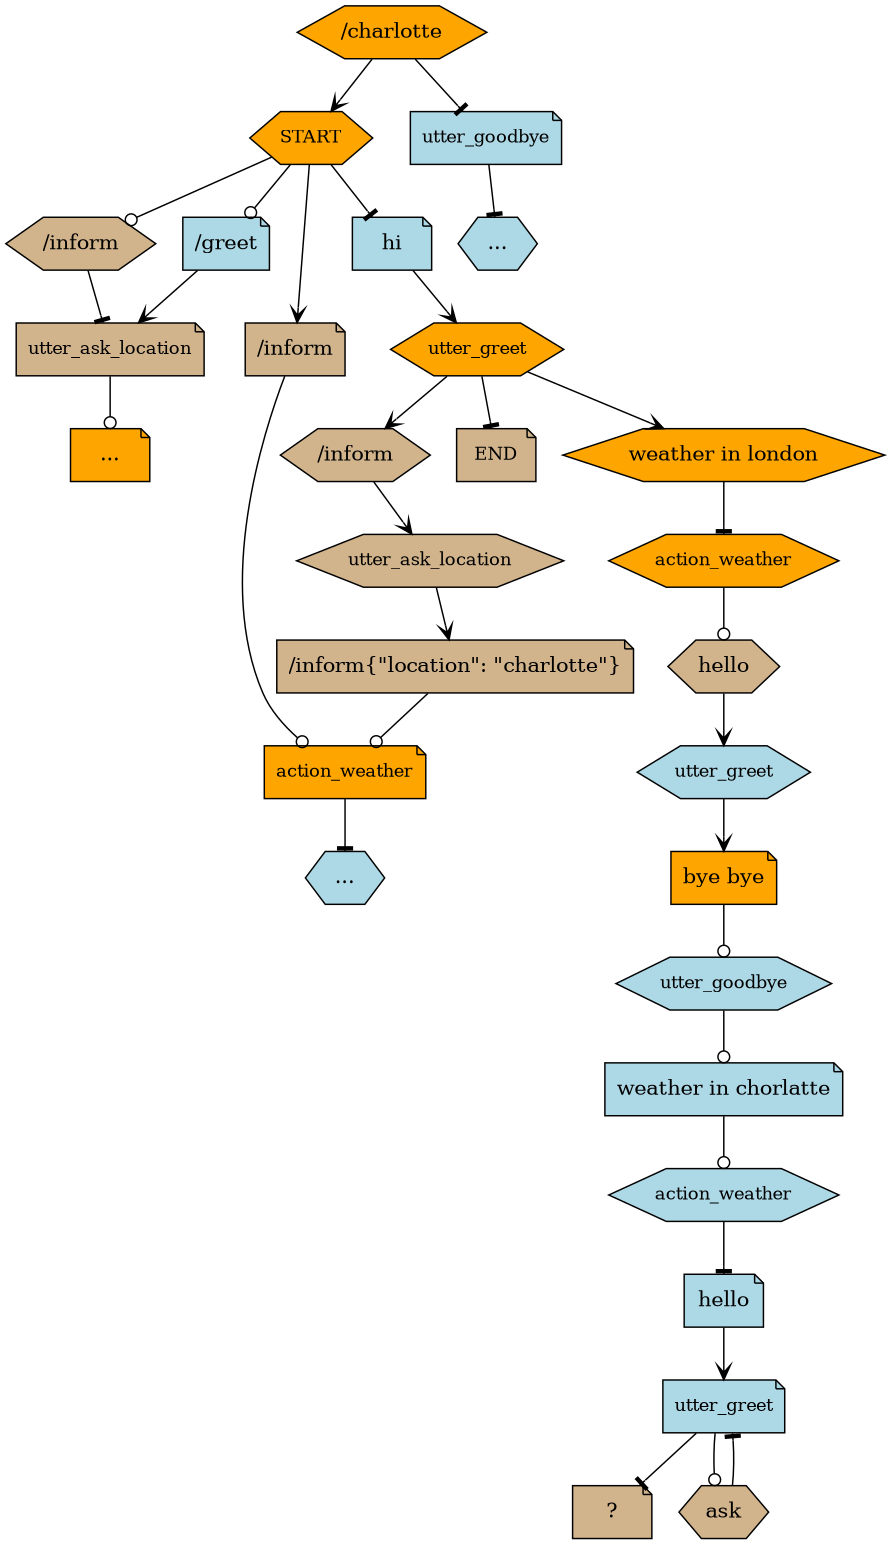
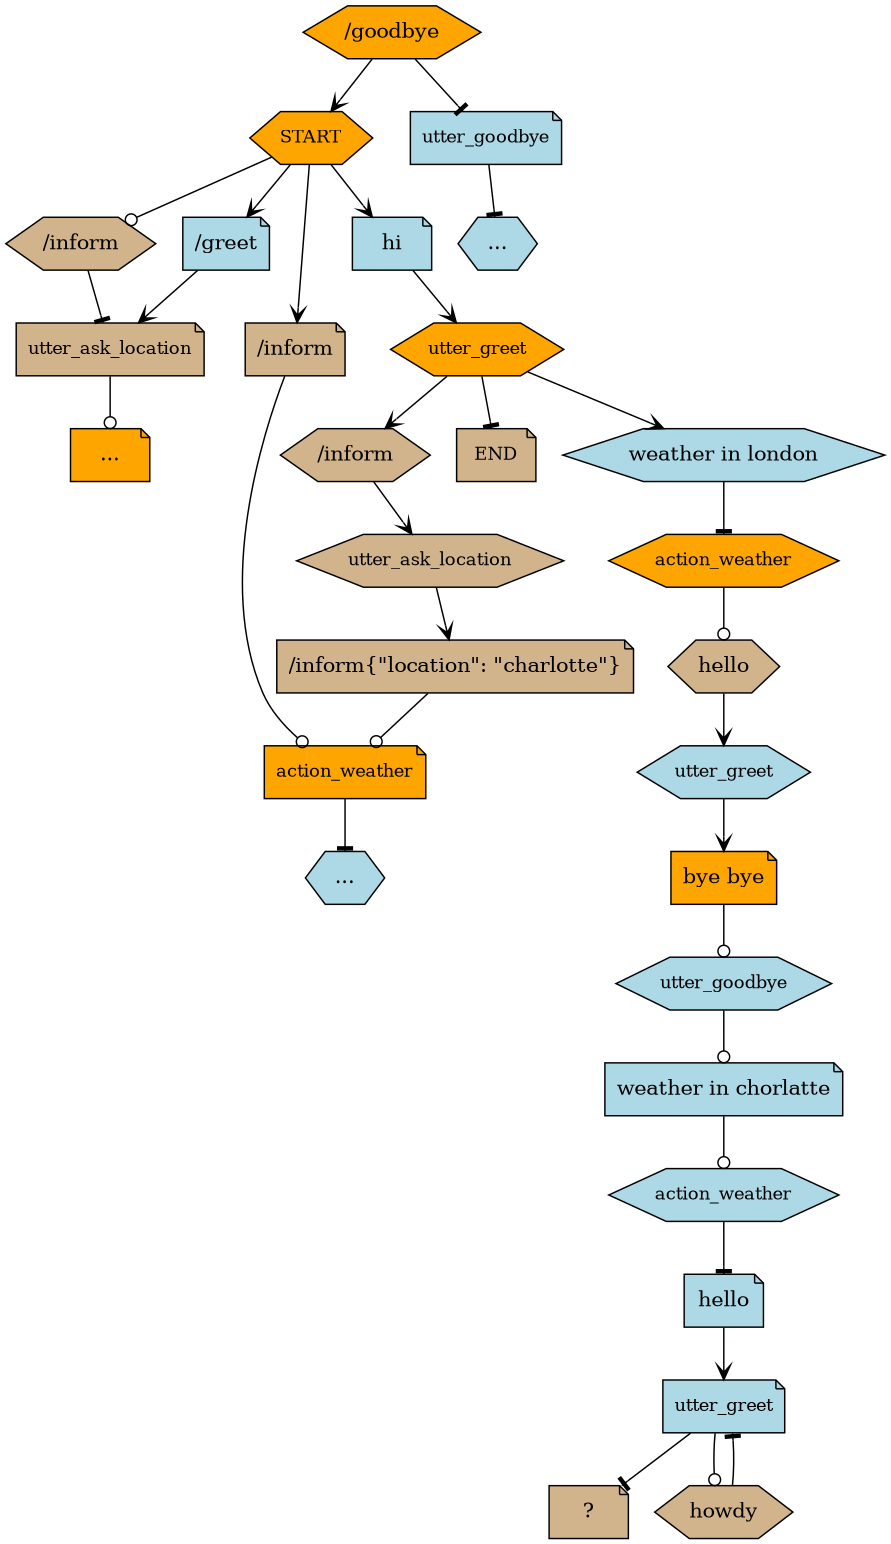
node "/charlotte": label "/charlotte" -> "/goodbye"
edge "START" -> "/greet": arrowhead odot -> vee
edge "START" -> "hi": arrowhead tee -> vee
node "weather in london": fillcolor orange -> lightblue
node "ask": label "ask" -> "howdy"
